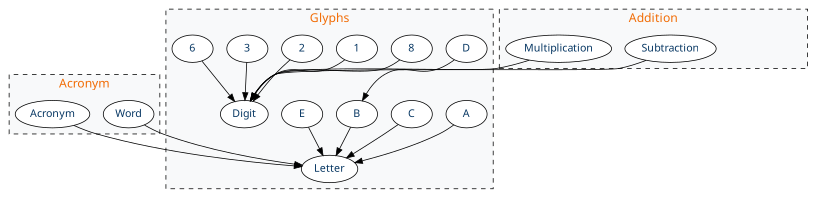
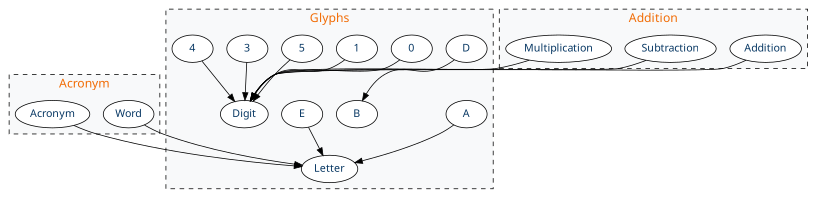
node "6": label "6" -> "4"
node "2": label "2" -> "5"
node "8": label "8" -> "0"
node "Addition": added
node "C": removed
edge "B" -> "Letter": removed
